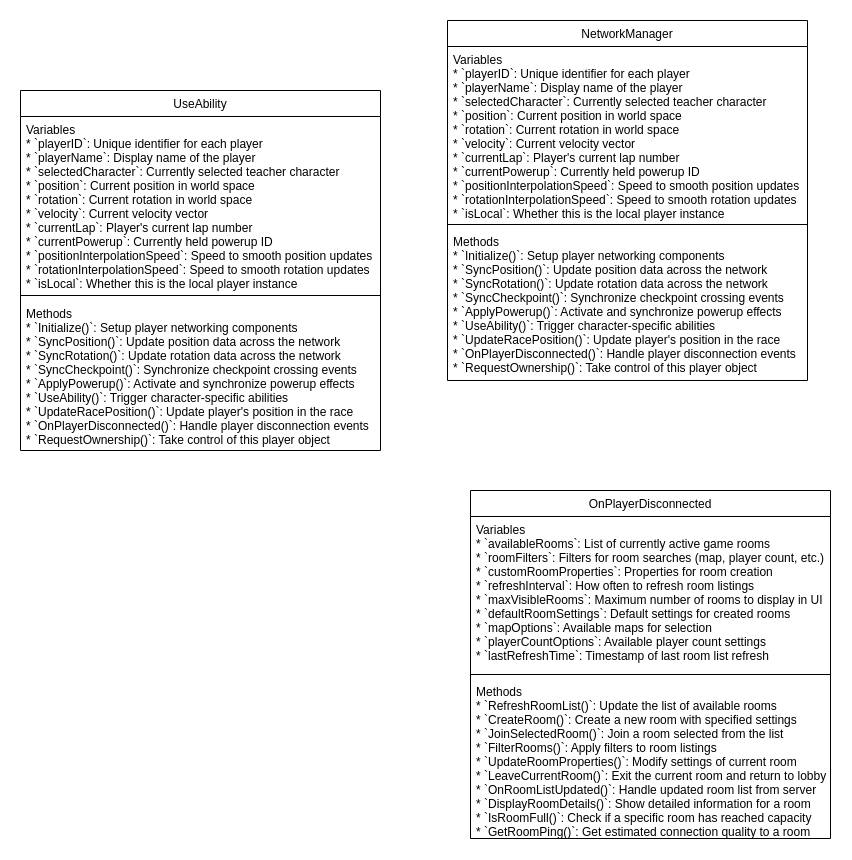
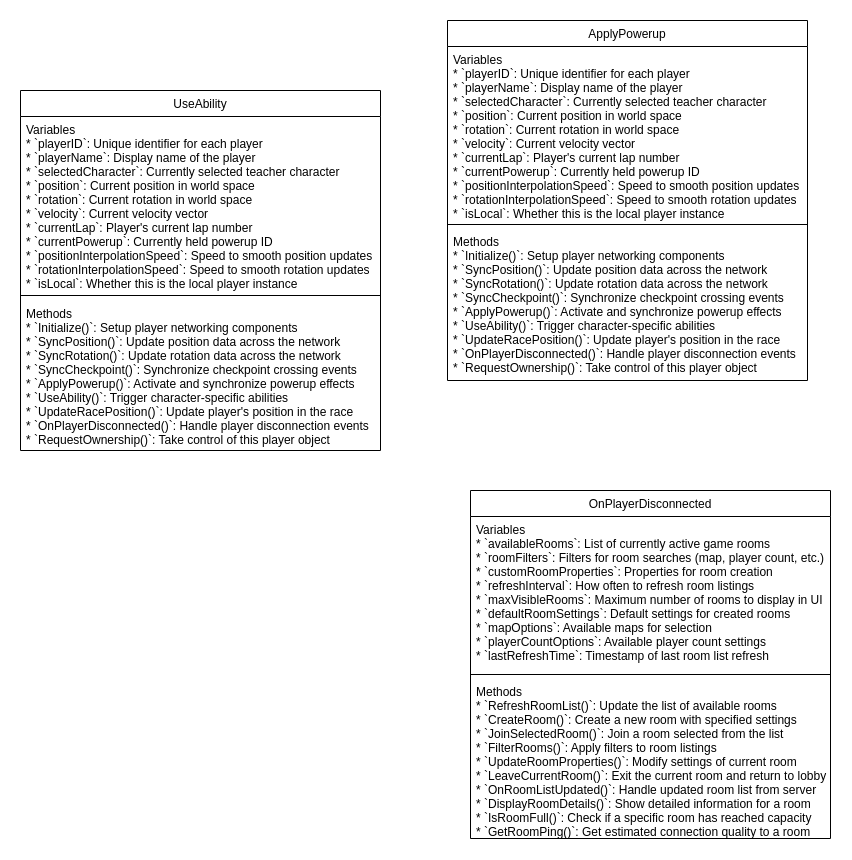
node "NetworkManager": label "NetworkManager" -> "ApplyPowerup"
